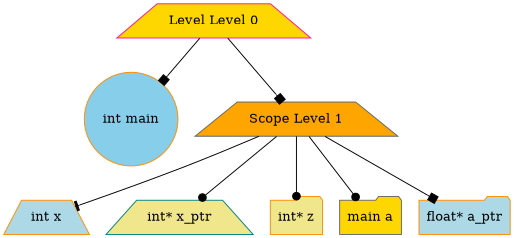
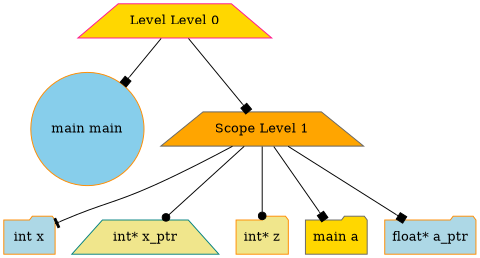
node "int main": label "int main" -> "main main"
edge "Scope Level 1" -> "main a": arrowhead dot -> box
node "int x": shape trapezium -> folder
